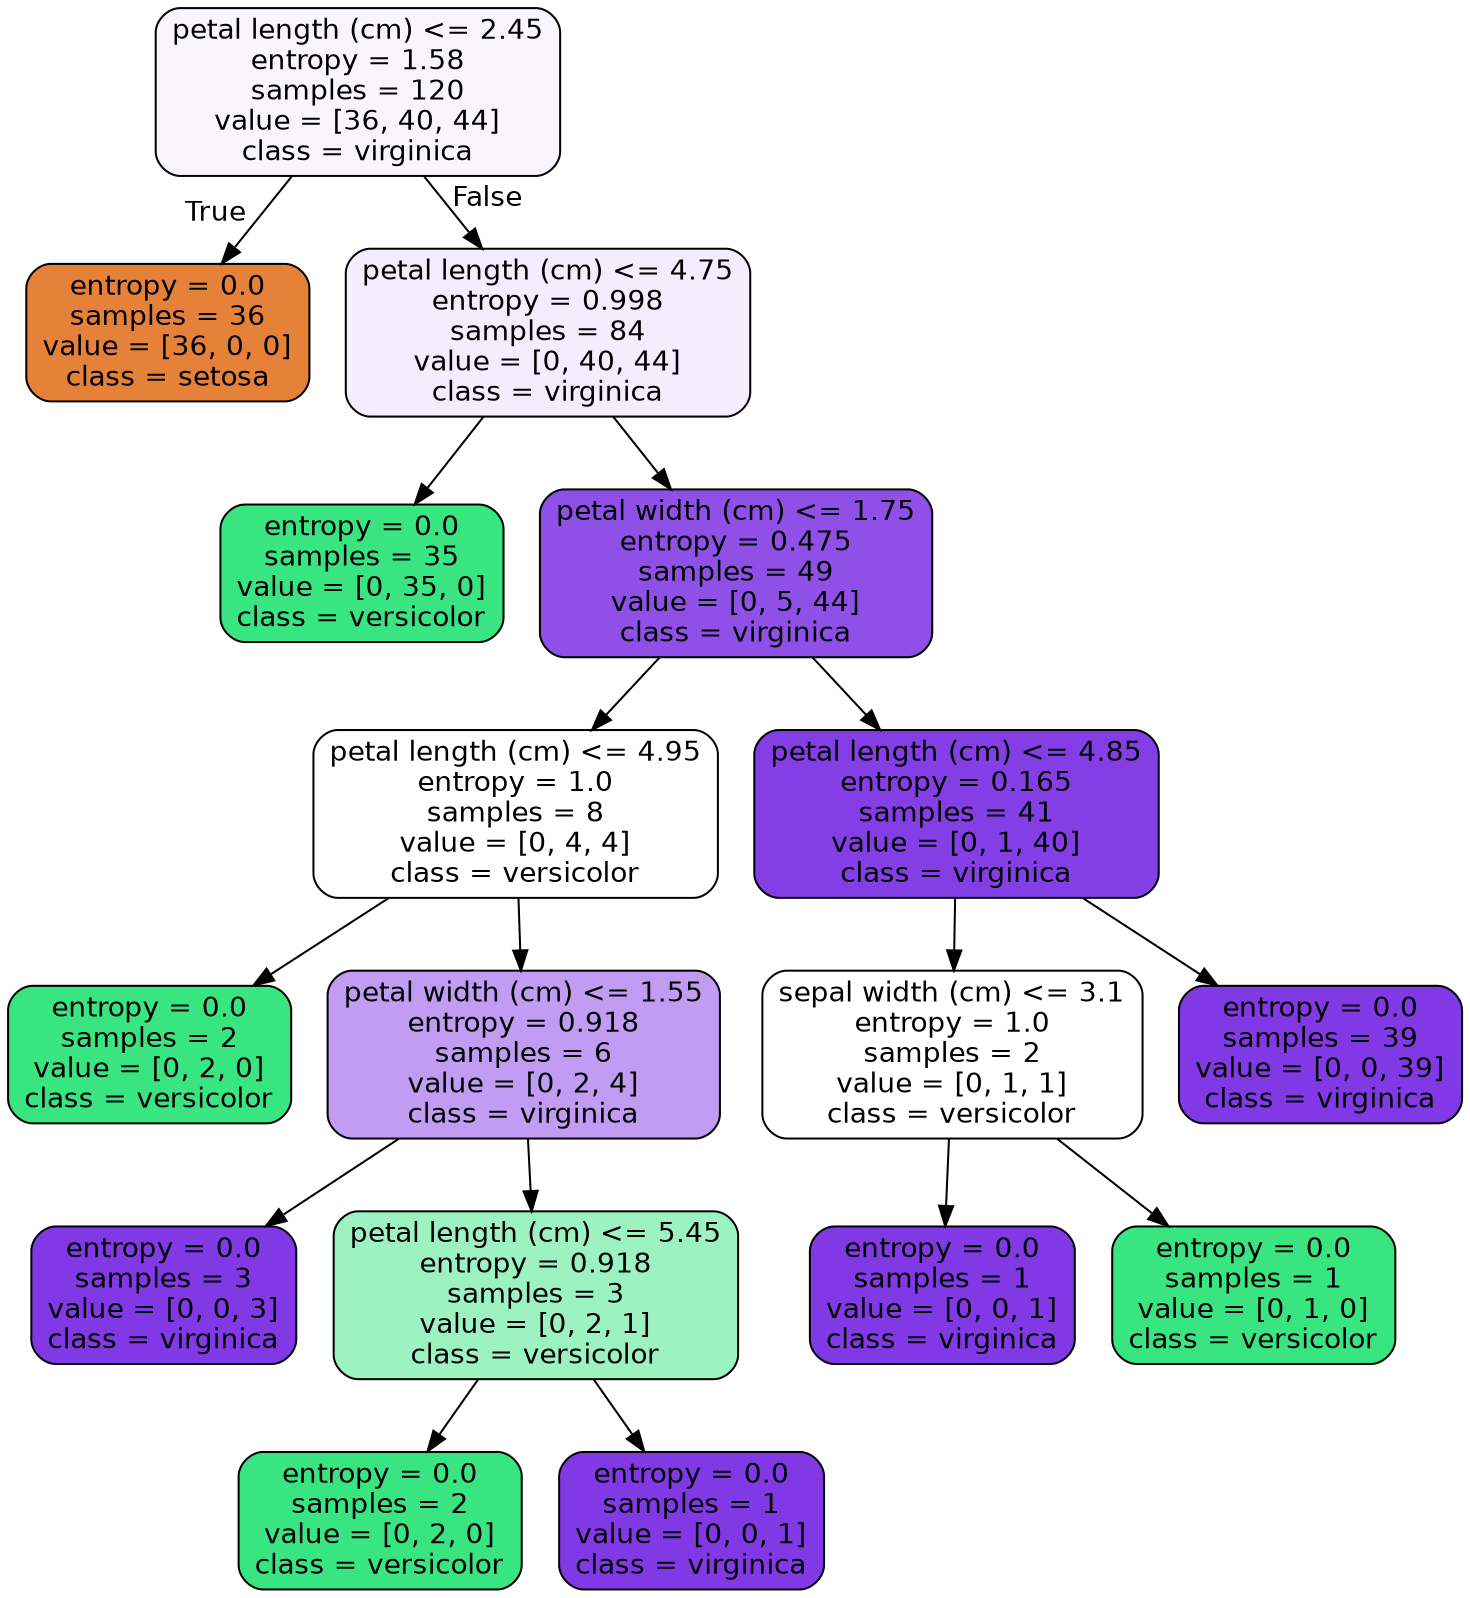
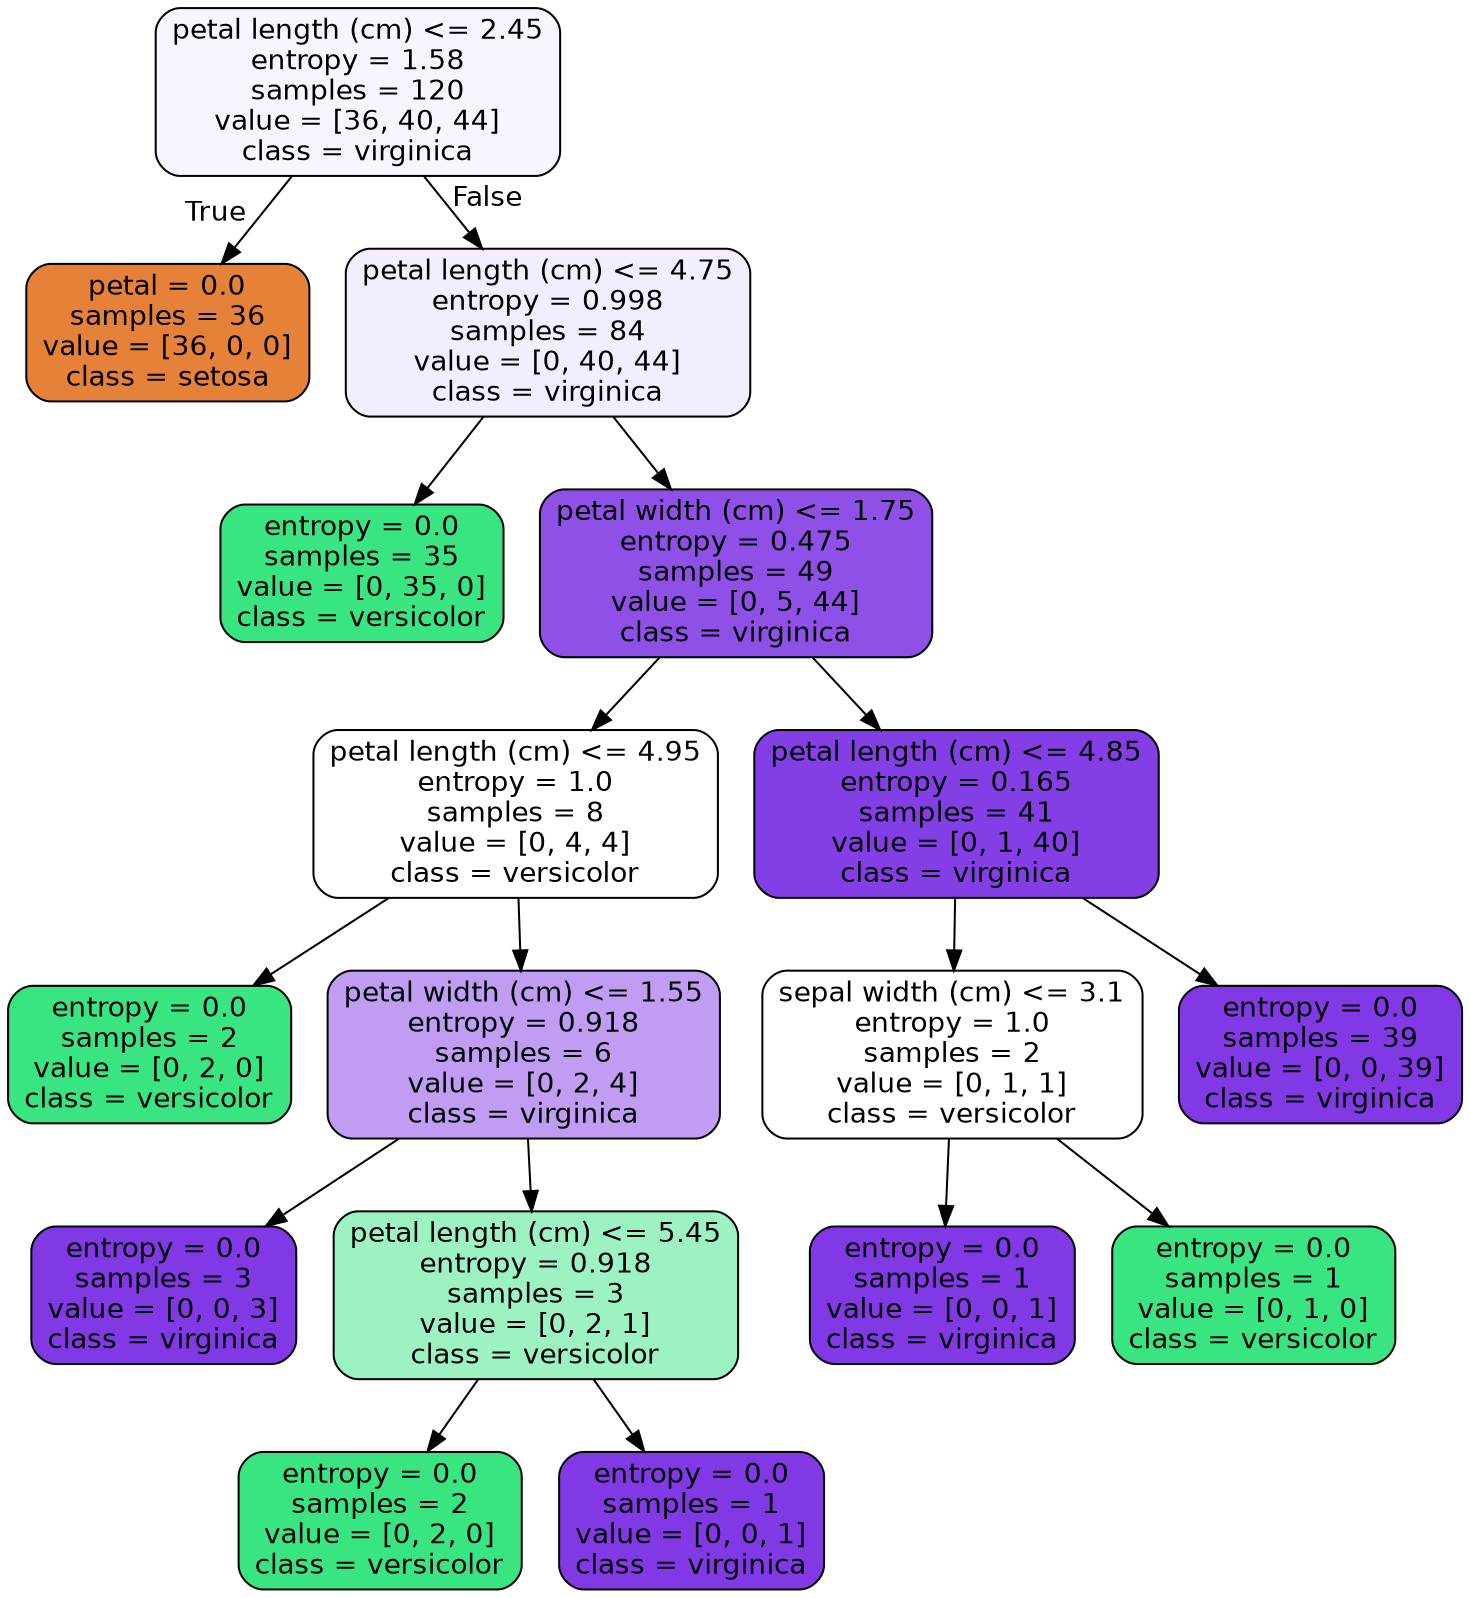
node "entropy = 0.0 samples = 36 value = [36, 0, 0] class = setosa": label "entropy = 0.0 samples = 36 value = [36, 0, 0] class = setosa" -> "petal = 0.0 samples = 36 value = [36, 0, 0] class = setosa"
